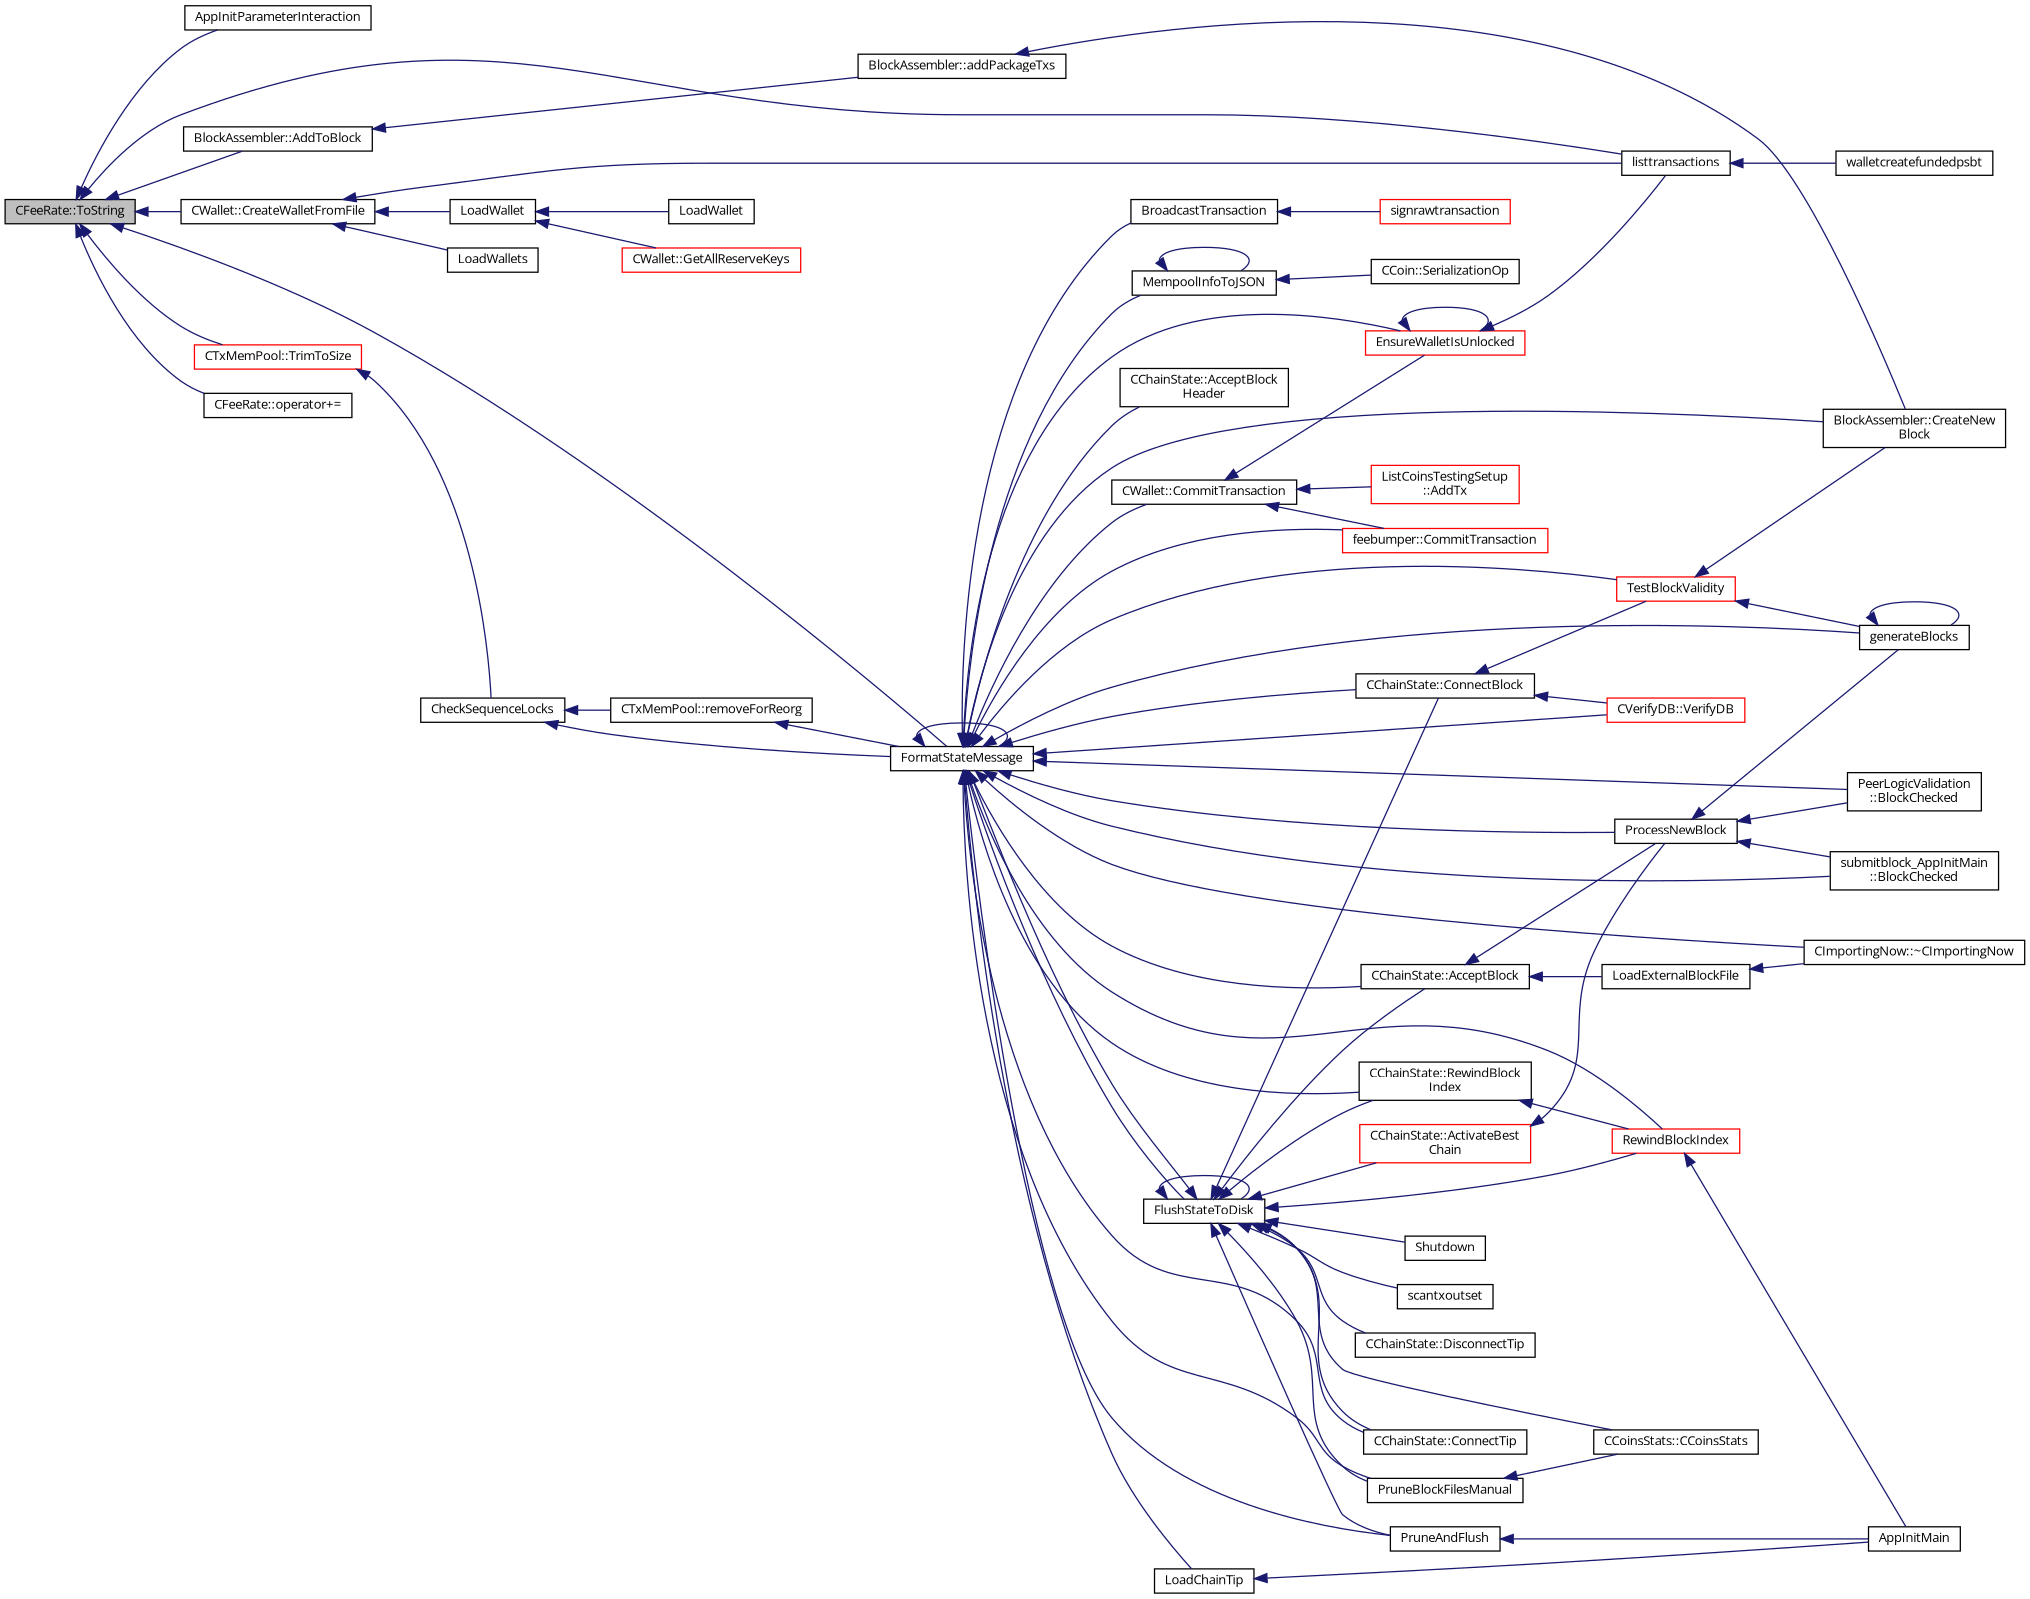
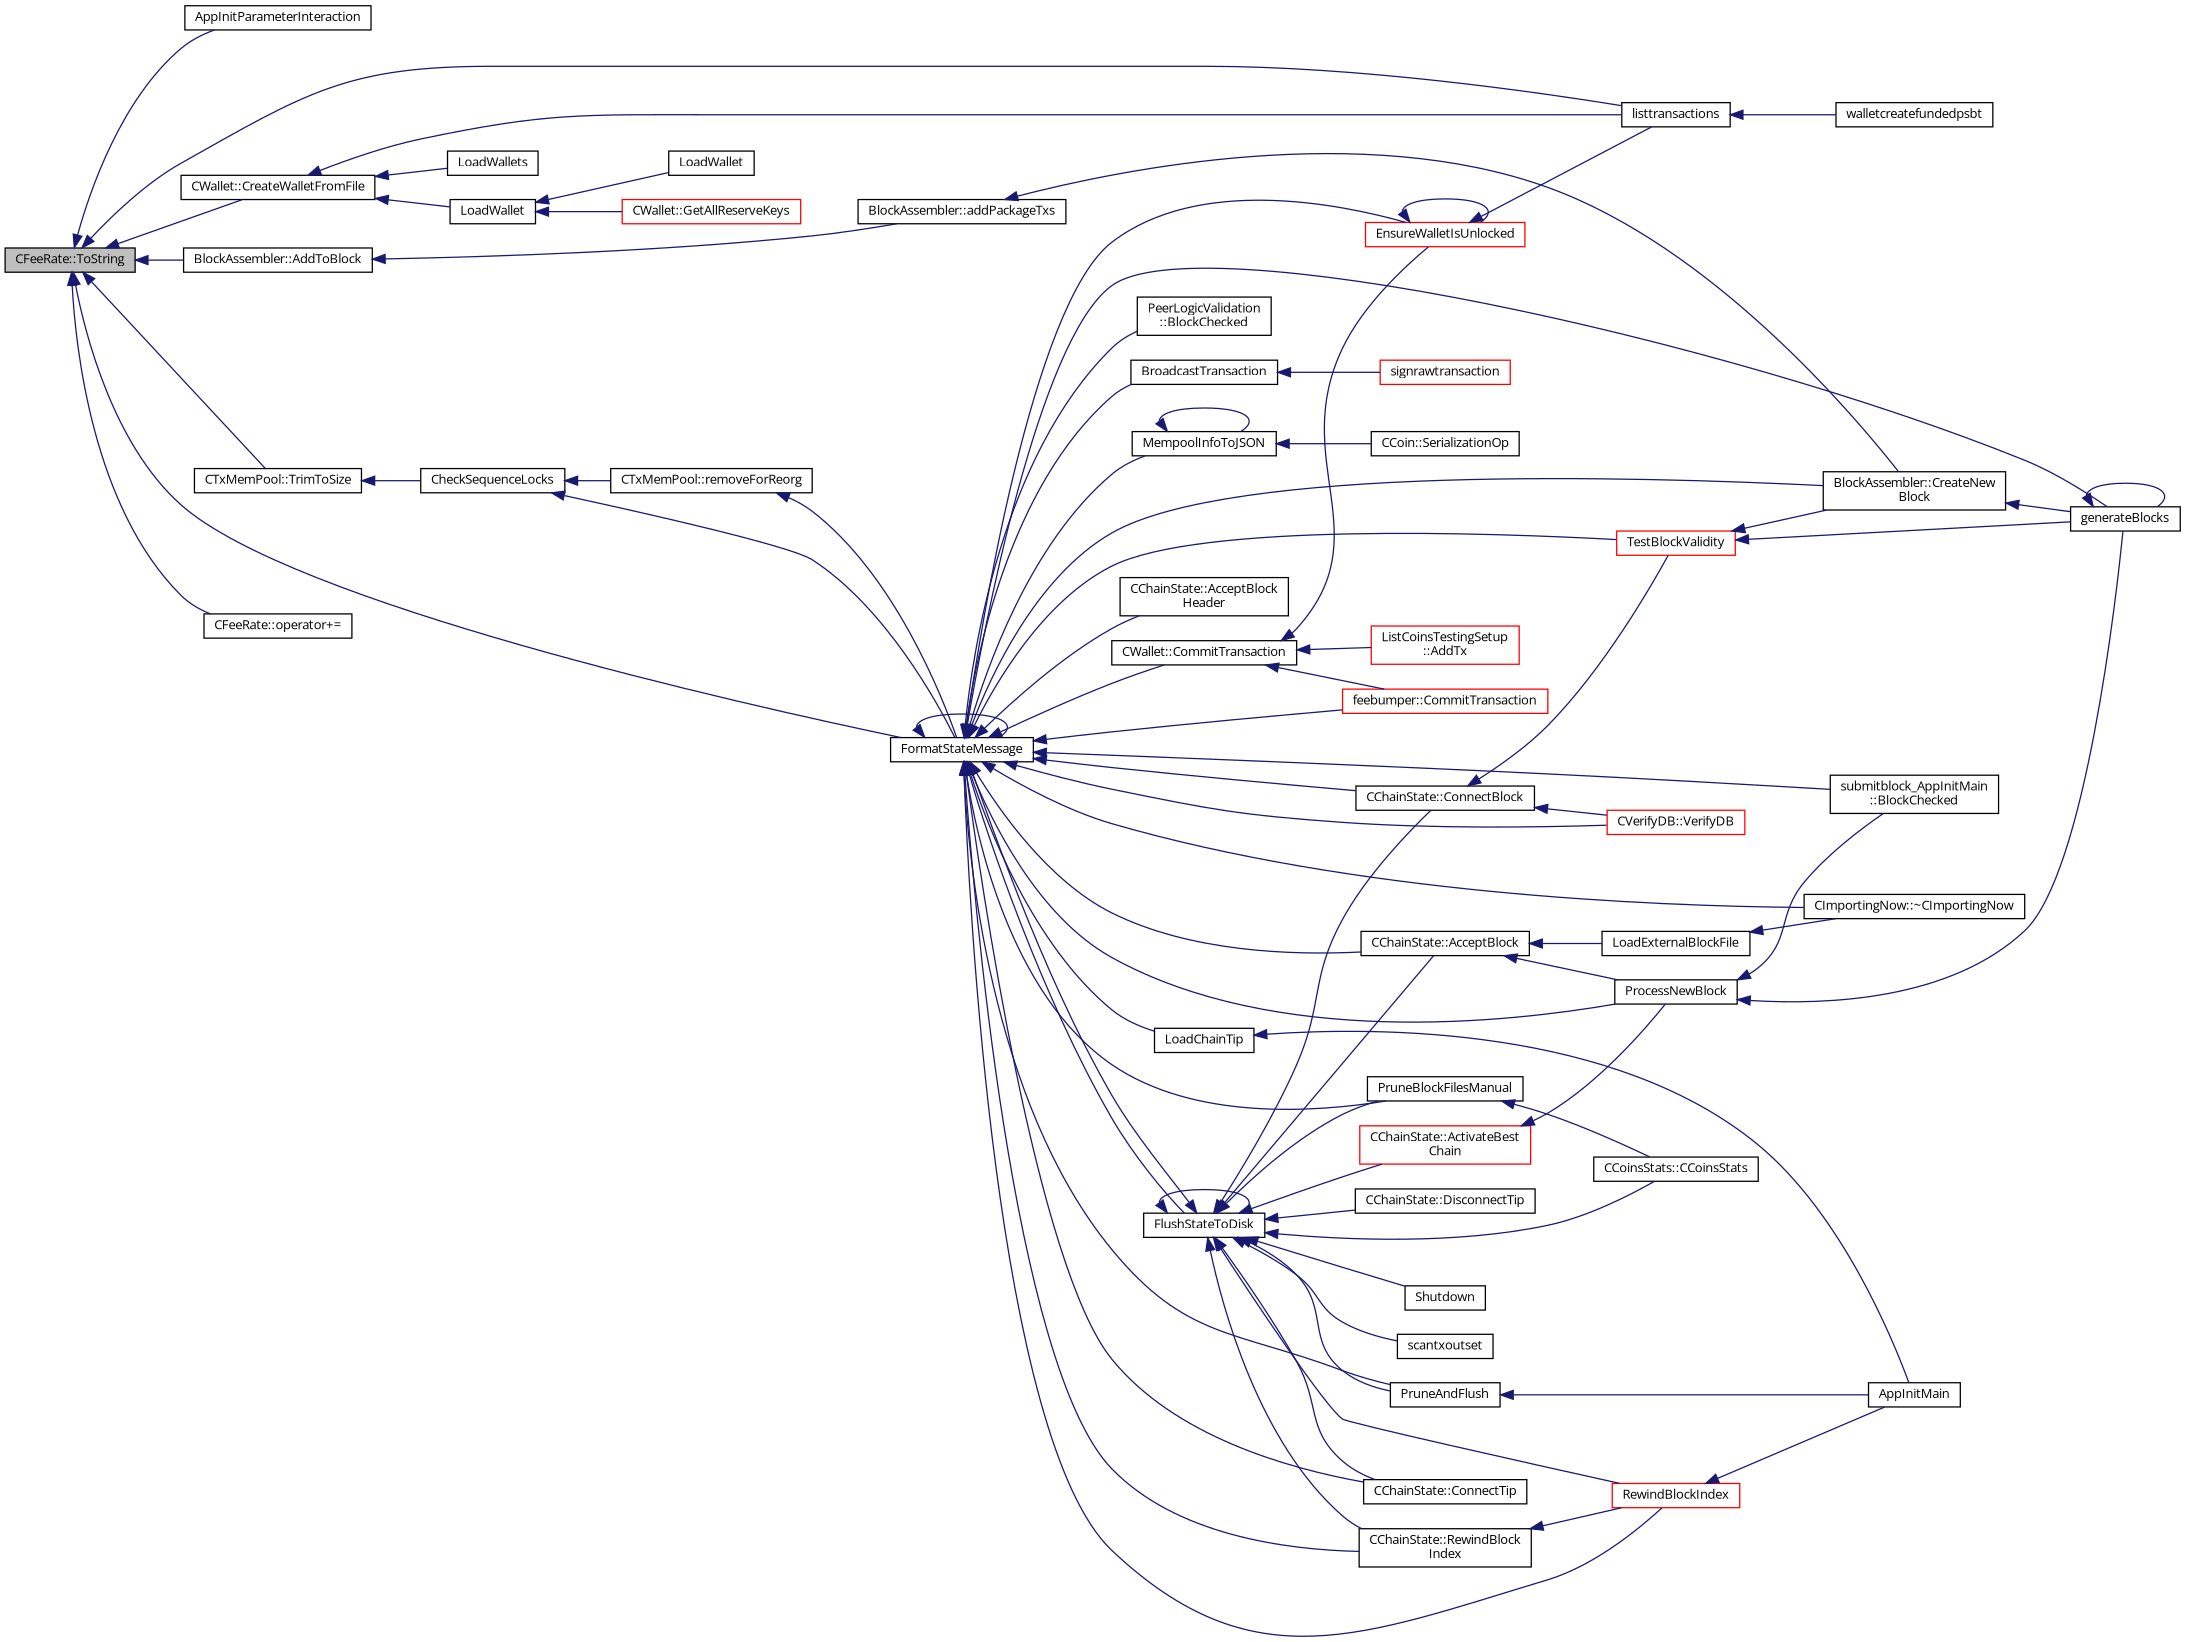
node "CTxMemPool::TrimToSize": color red -> black
edge "generateBlocks" -> "BlockAssembler::CreateNew Block": added
edge "PeerLogicValidation ::BlockChecked" -> "ProcessNewBlock": removed
